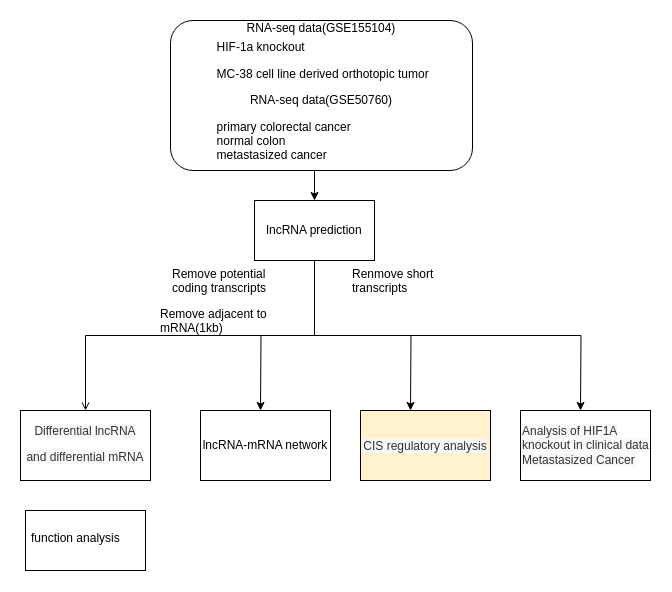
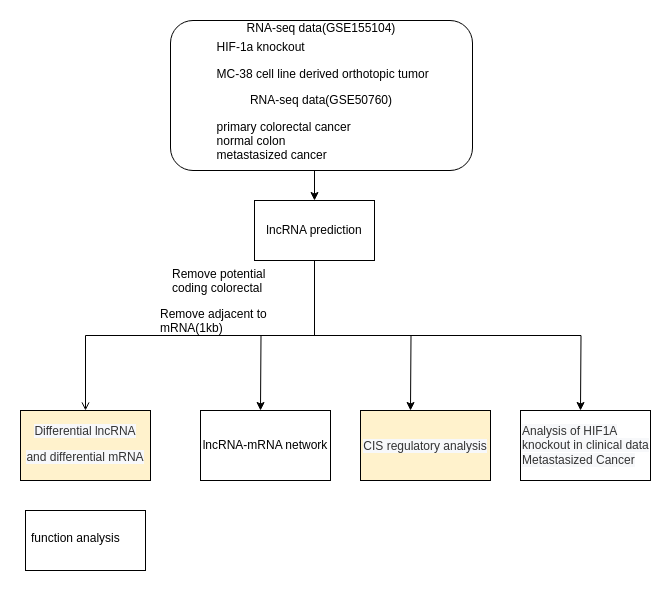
node "Renmove short transcripts": removed
node "Remove potential coding transcripts": label "Remove potential coding transcripts" -> "Remove potential coding colorectal"
node "Differential lncRNA and differential mRNA": fillcolor #ffffff -> #fff2cc
